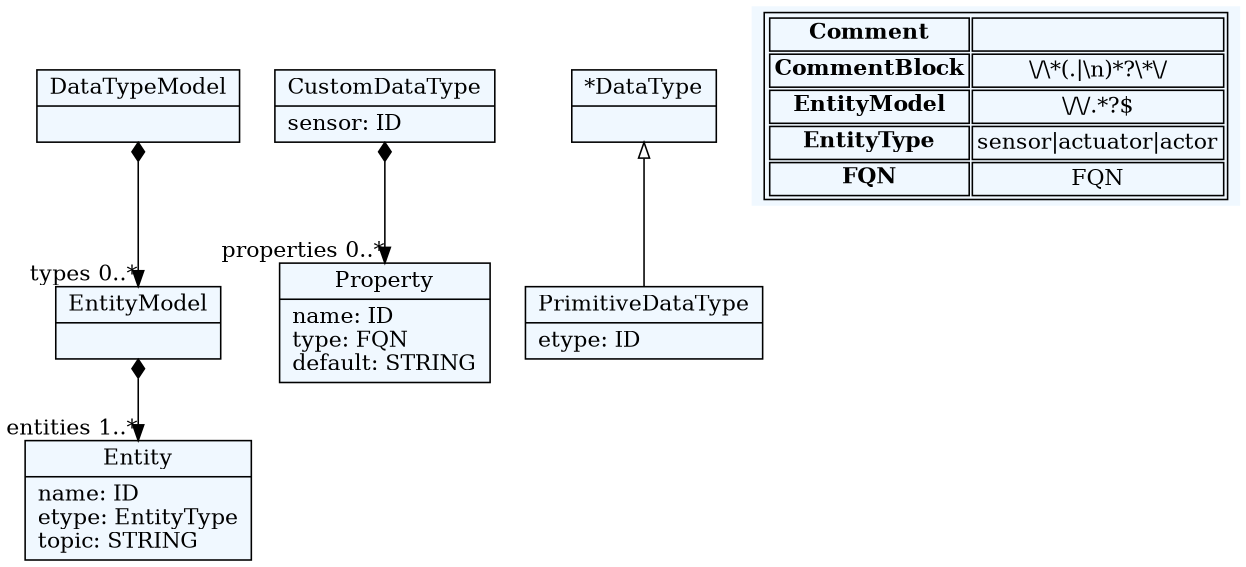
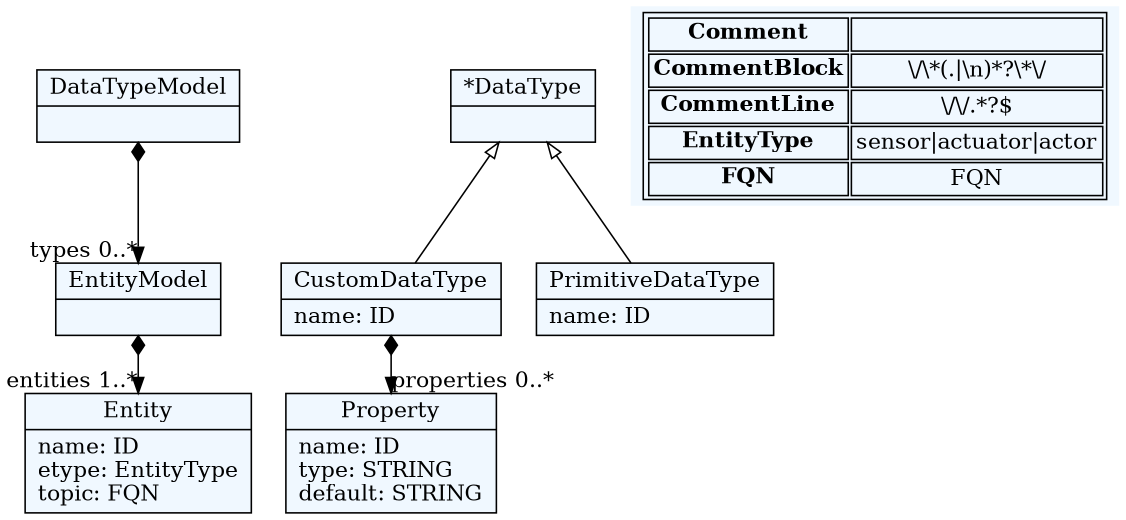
node "Comment": text "EntityModel" -> "CommentLine"
node "CustomDataType": text "sensor: ID" -> "name: ID"
edge "CustomDataType" -> "*DataType": added
node "Property": text "type: FQN" -> "type: STRING"
node "PrimitiveDataType": text "etype: ID" -> "name: ID"
node "Entity": text "topic: STRING" -> "topic: FQN"
